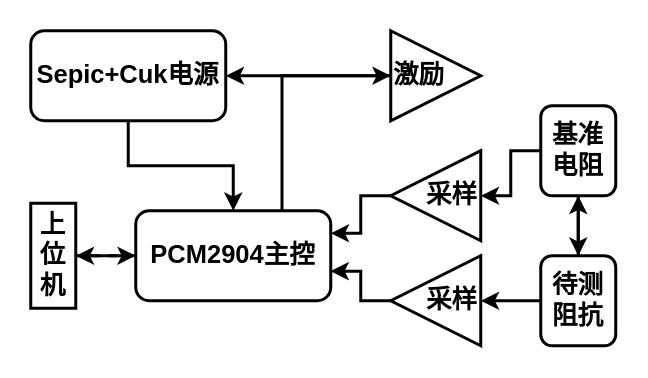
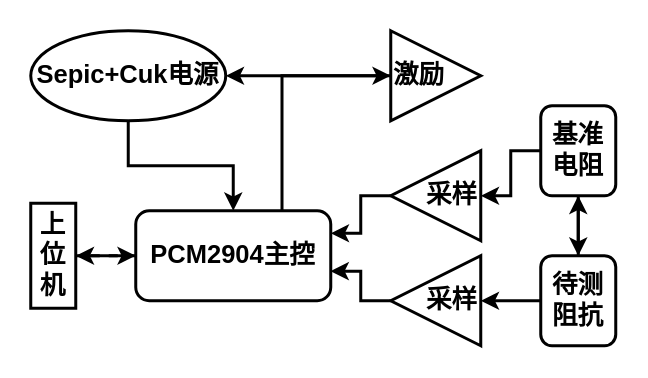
node "Sepic+Cuk电源": shape rounded rectangle -> ellipse
